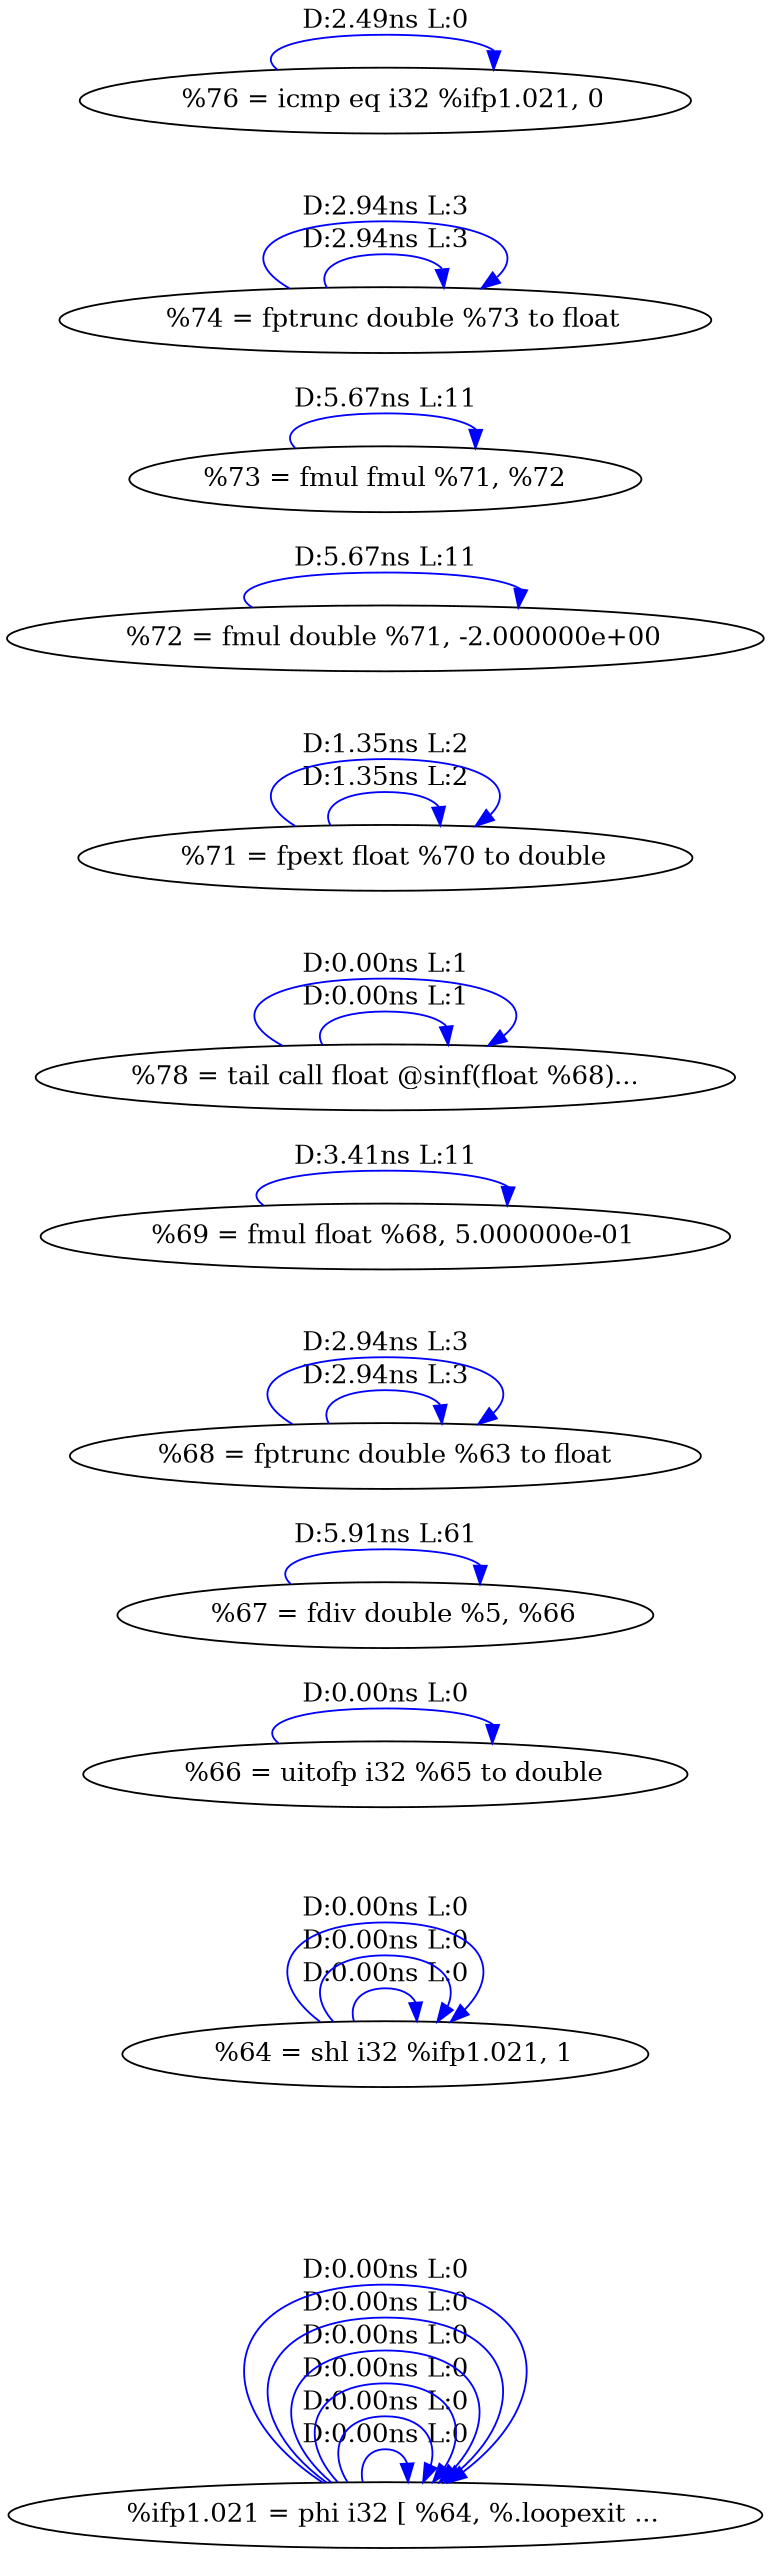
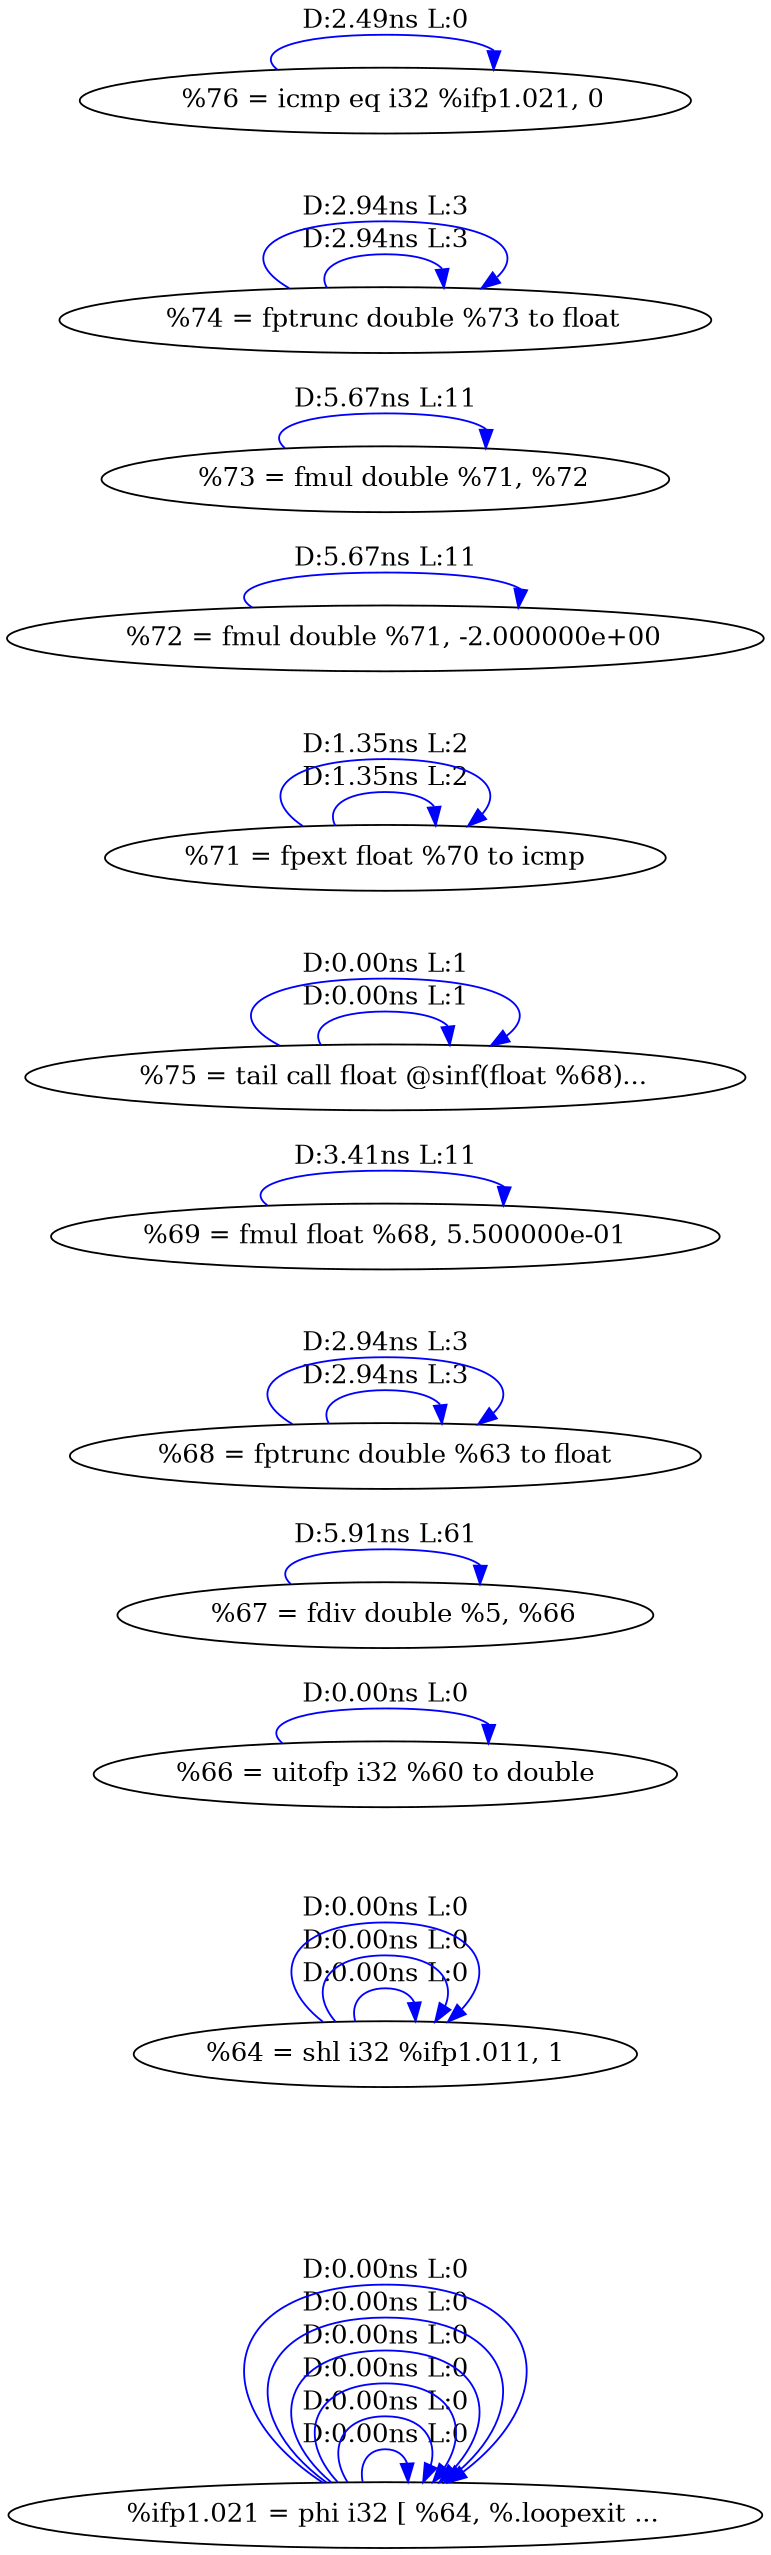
node "%73 = fmul fmul %71, %72": label "%73 = fmul fmul %71, %72" -> "%73 = fmul double %71, %72"
node "%71 = fpext float %70 to double": label "%71 = fpext float %70 to double" -> "%71 = fpext float %70 to icmp"
node "%78 = tail call float @sinf(float %68)...": label "%78 = tail call float @sinf(float %68)..." -> "%75 = tail call float @sinf(float %68)..."
node "%69 = fmul float %68, 5.000000e-01": label "%69 = fmul float %68, 5.000000e-01" -> "%69 = fmul float %68, 5.500000e-01"
node "%66 = uitofp i32 %65 to double": label "%66 = uitofp i32 %65 to double" -> "%66 = uitofp i32 %60 to double"
node "%64 = shl i32 %ifp1.021, 1": label "%64 = shl i32 %ifp1.021, 1" -> "%64 = shl i32 %ifp1.011, 1"
